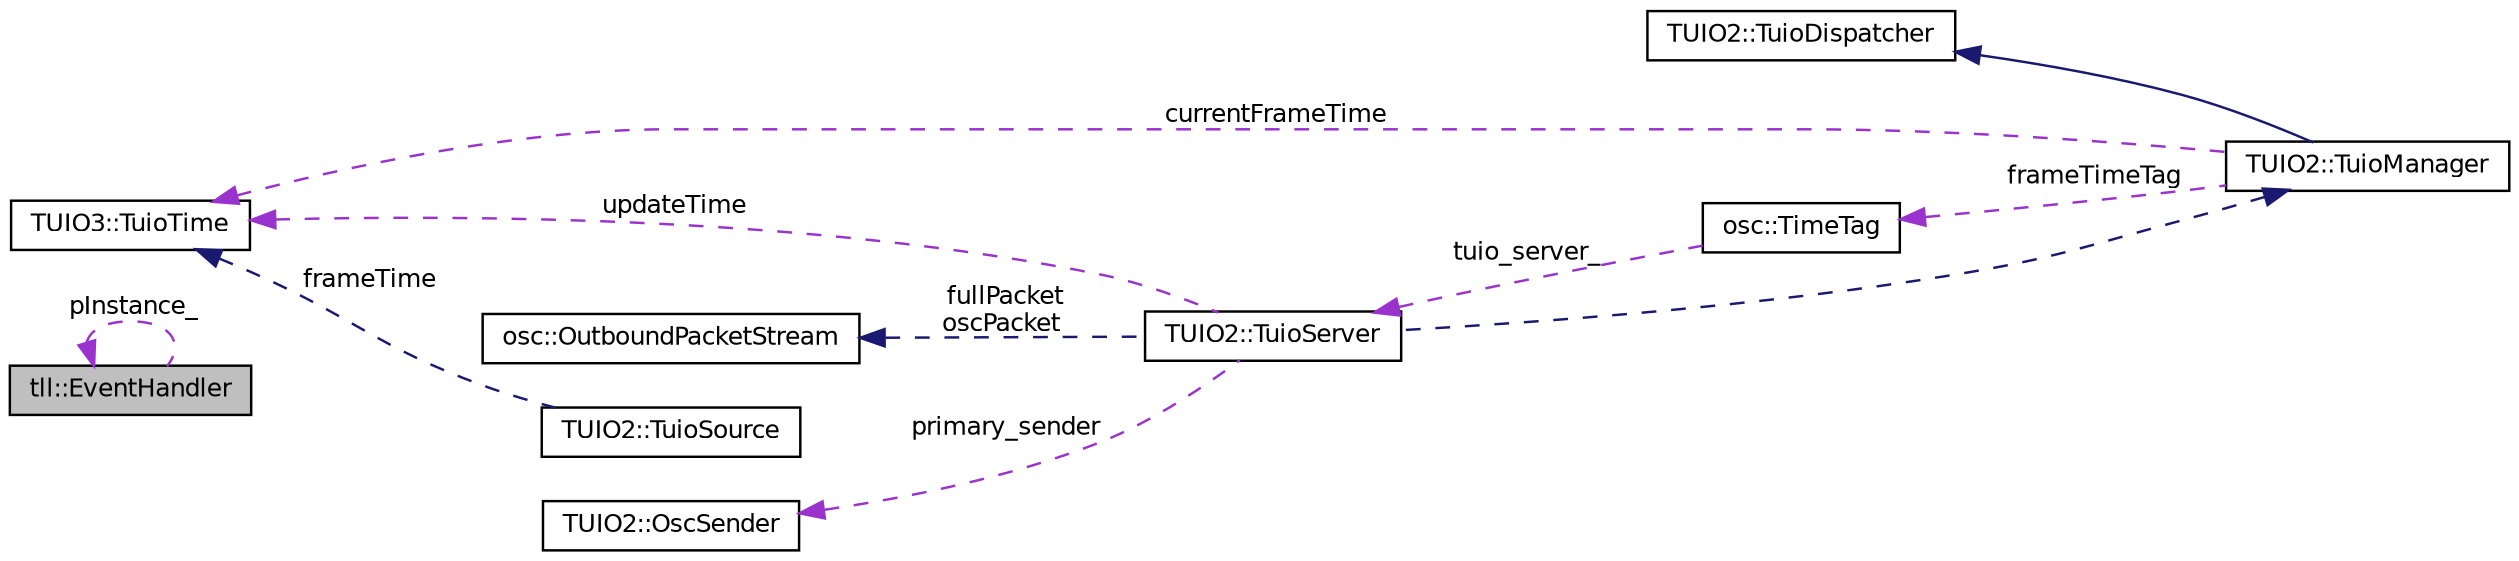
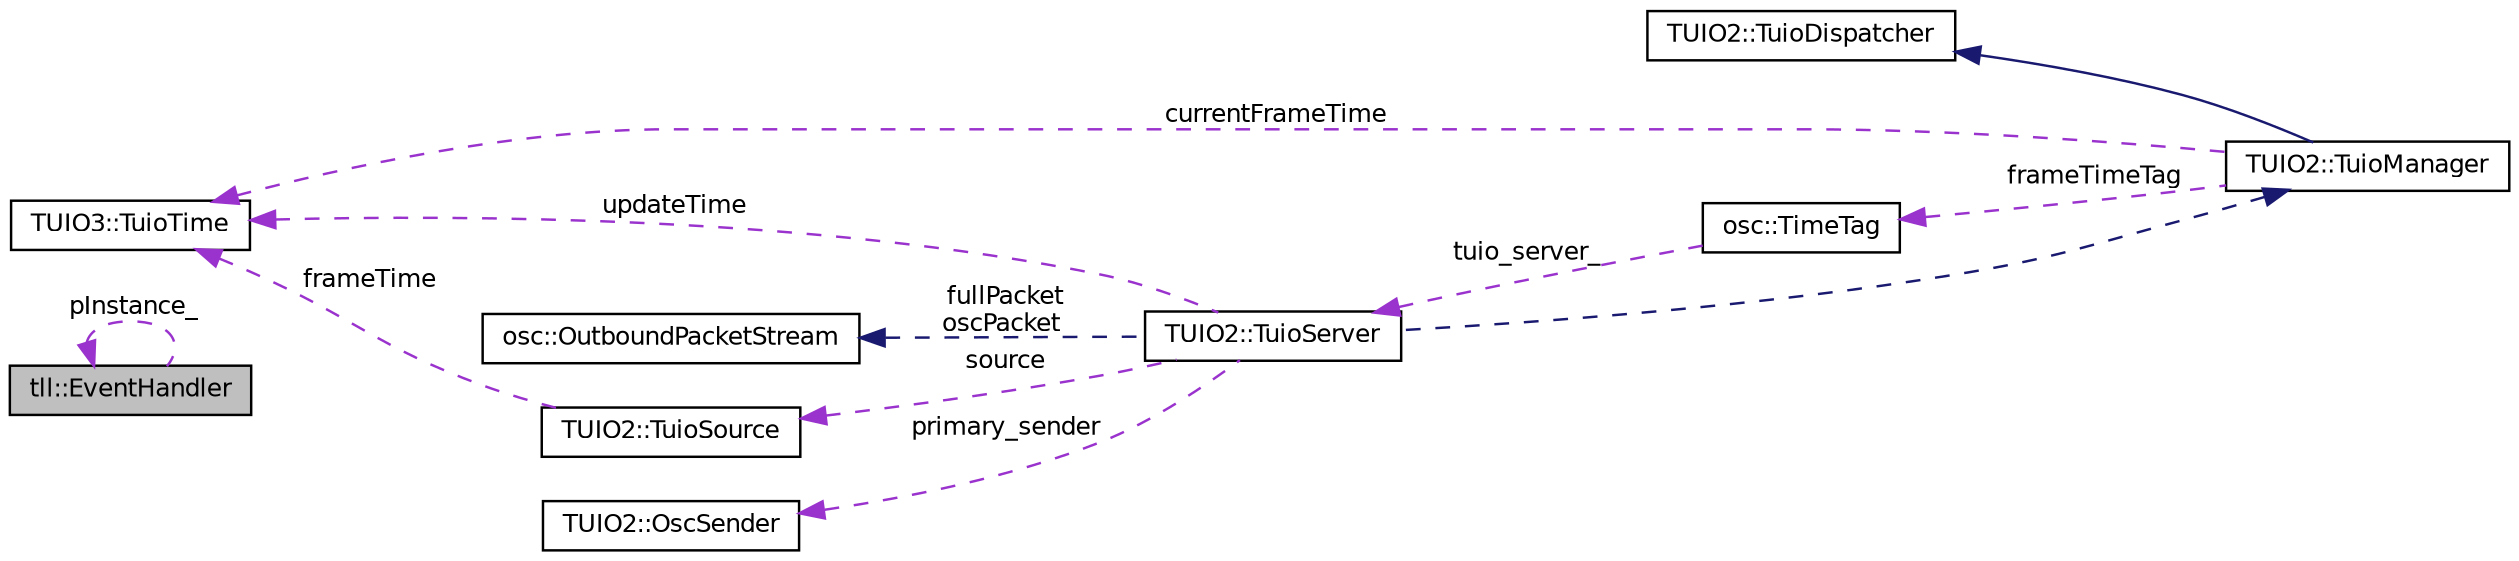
edge "TUIO2::TuioSource" -> "TUIO3::TuioTime": color midnightblue -> darkorchid3
edge "TUIO2::TuioServer" -> "TUIO2::TuioSource": added, label "source"
